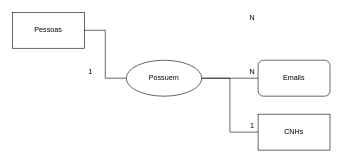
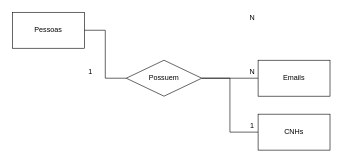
node "Possuem": shape ellipse -> diamond
node "Emails": shape rounded rectangle -> rectangle
